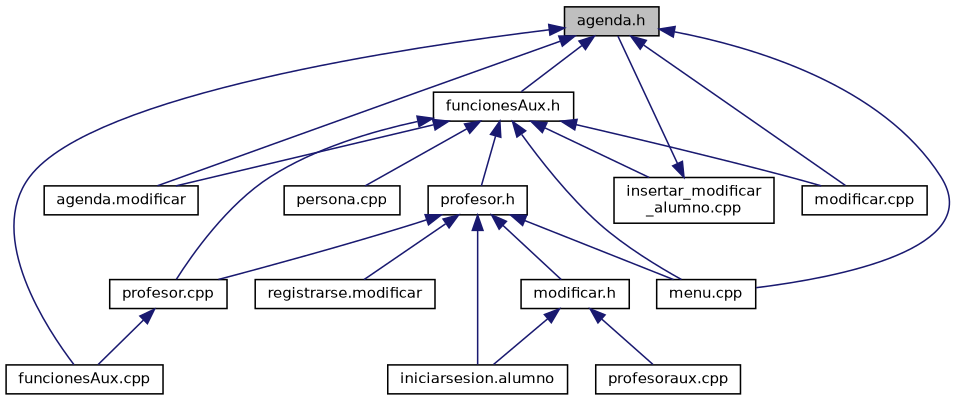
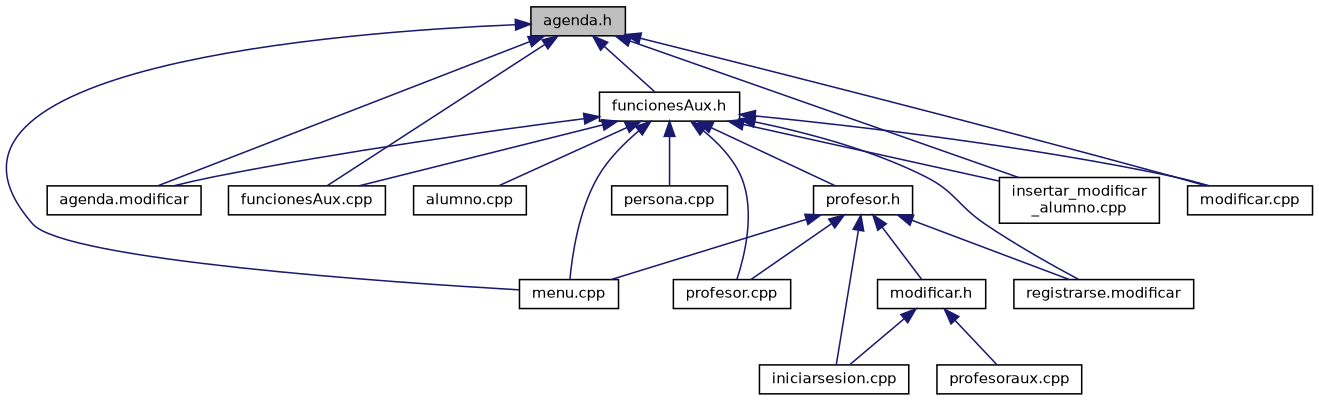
edge "agenda.h" -> "insertar_modificar _alumno.cpp": reversed
edge "registrarse.modificar" -> "funcionesAux.h": added
node "alumno.cpp": added
edge "funcionesAux.cpp" -> "profesor.cpp": now "funcionesAux.cpp" -> "funcionesAux.h"
node "iniciarsesion.alumno": label "iniciarsesion.alumno" -> "iniciarsesion.cpp"
